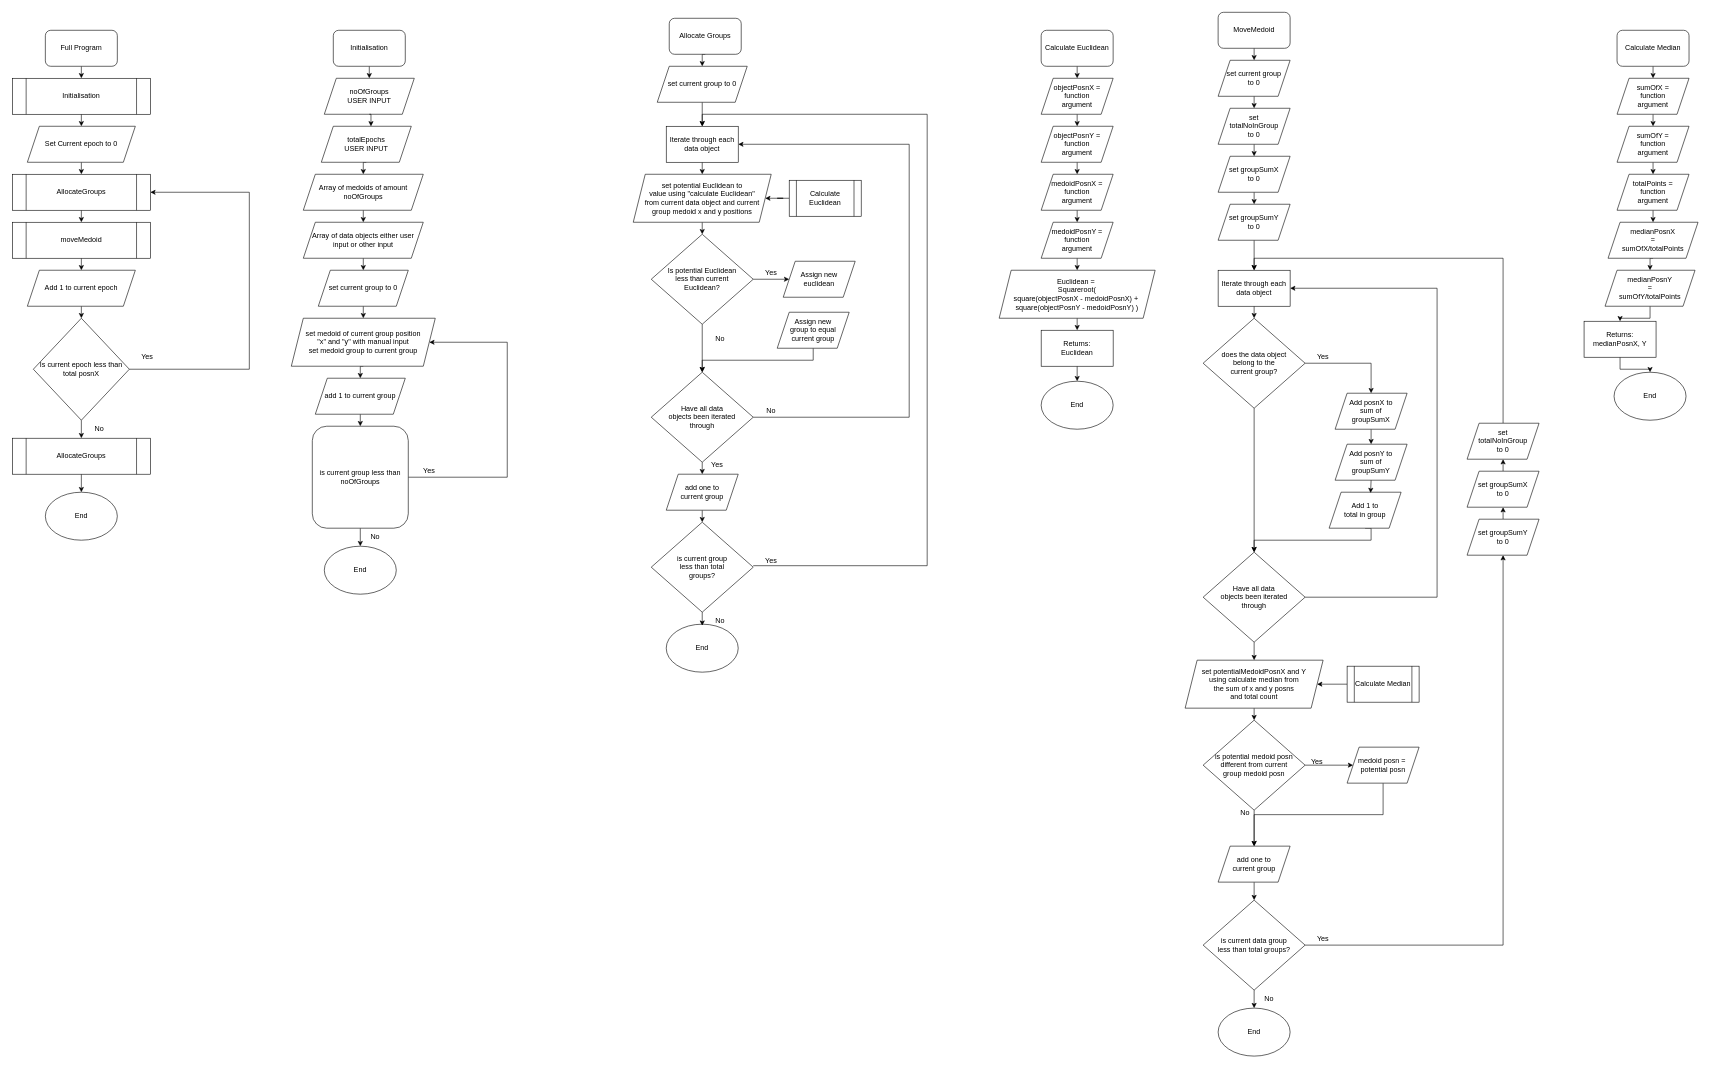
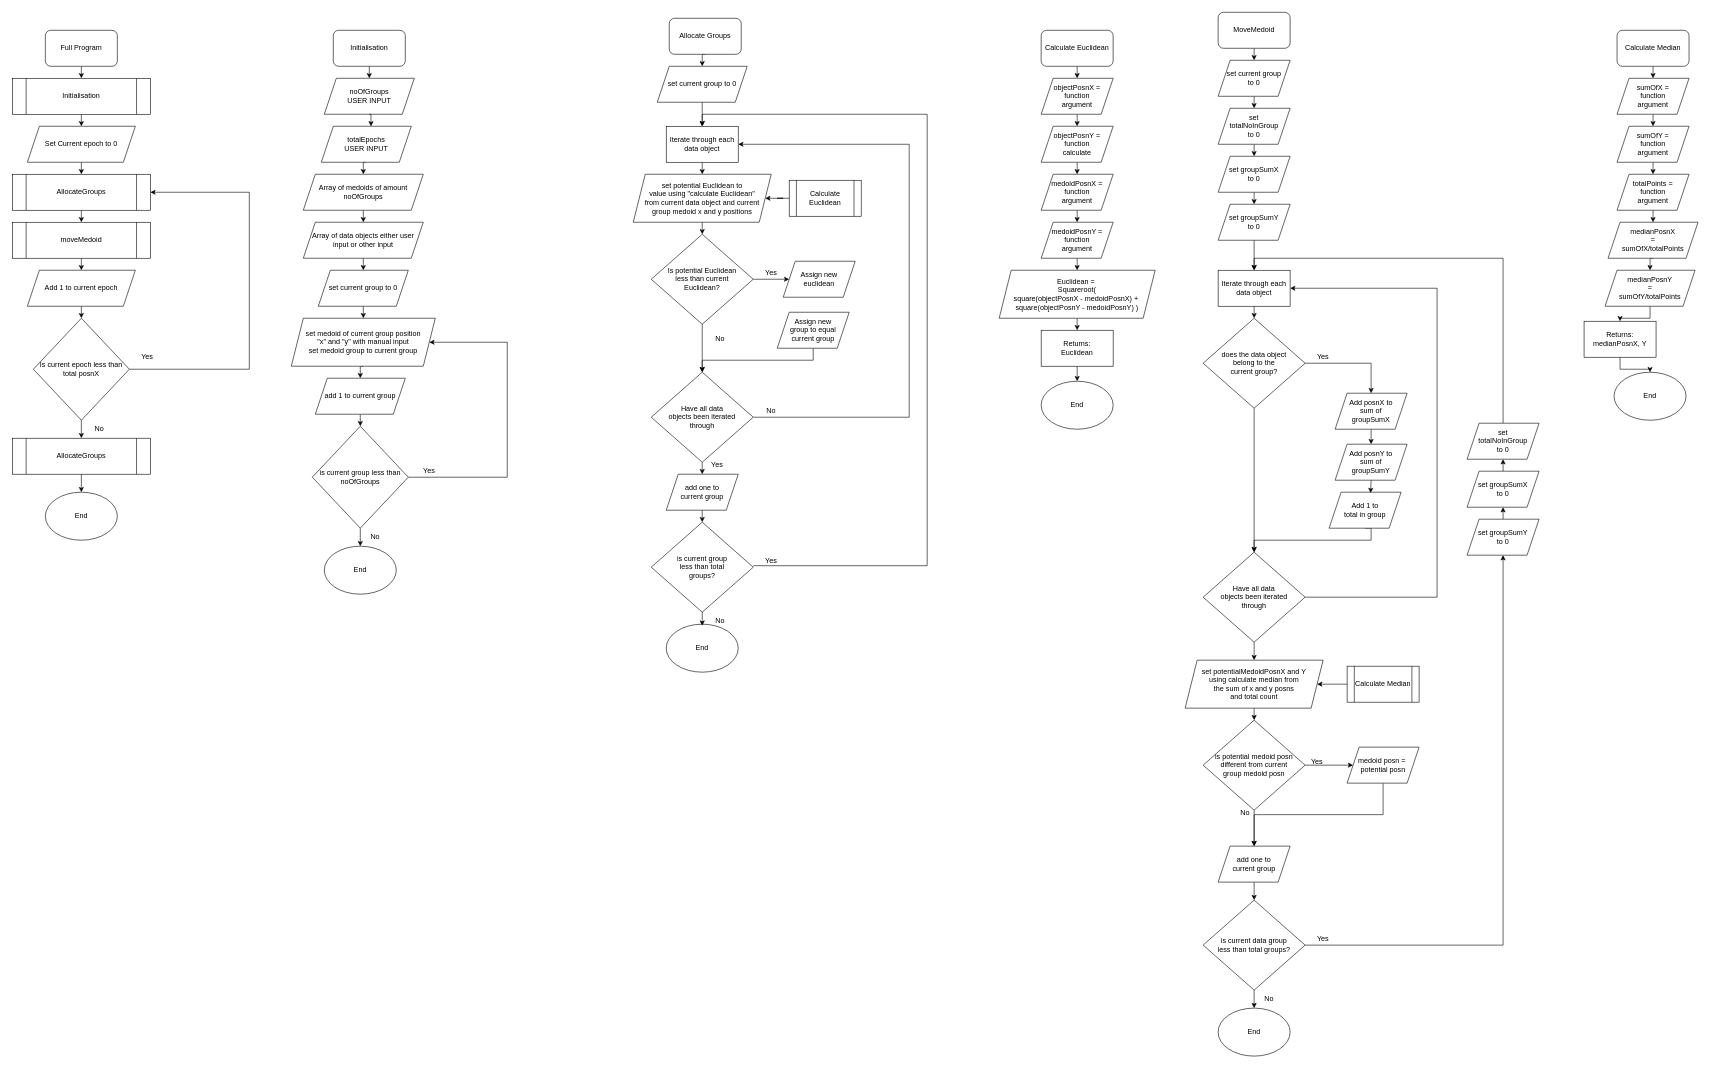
node "objectPosnY = function argument": label "objectPosnY = function argument" -> "objectPosnY = function calculate"
node "is current group less than noOfGroups": shape rounded rectangle -> diamond
